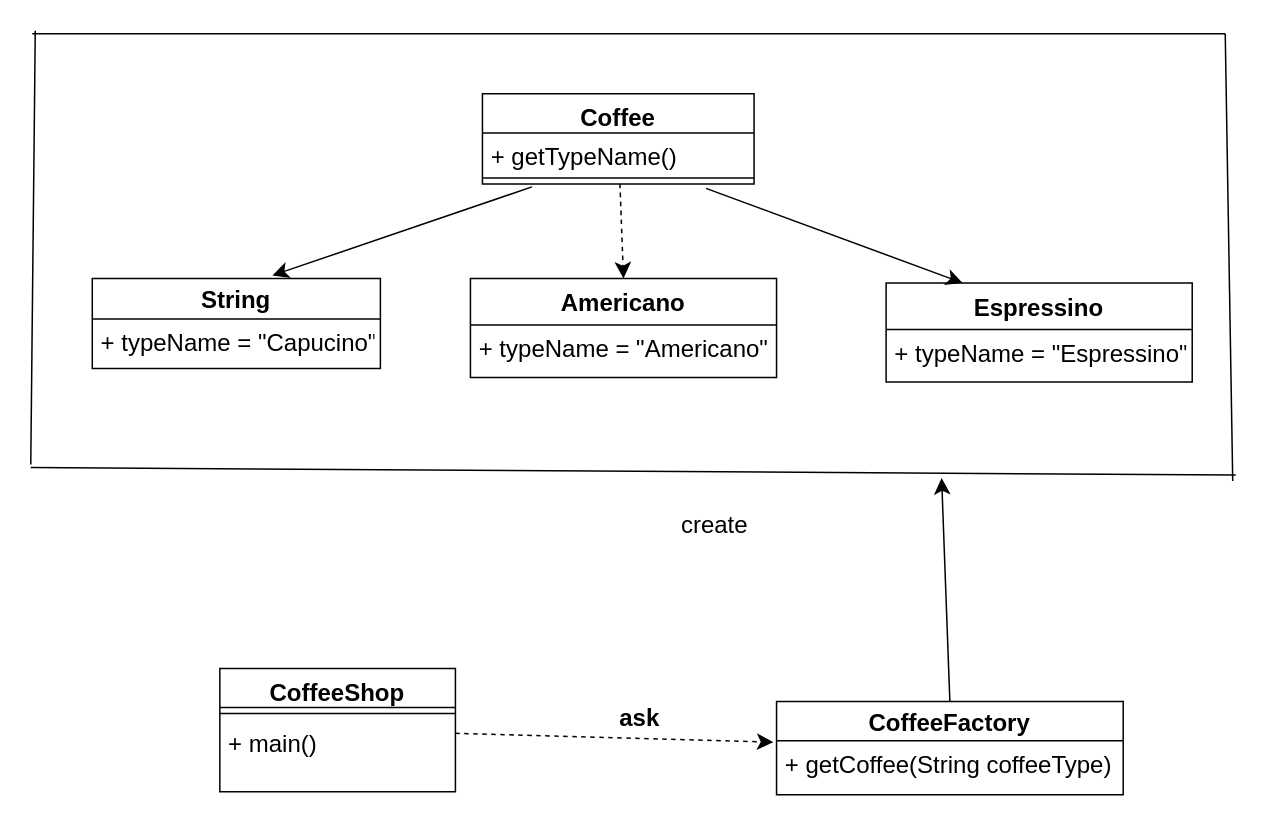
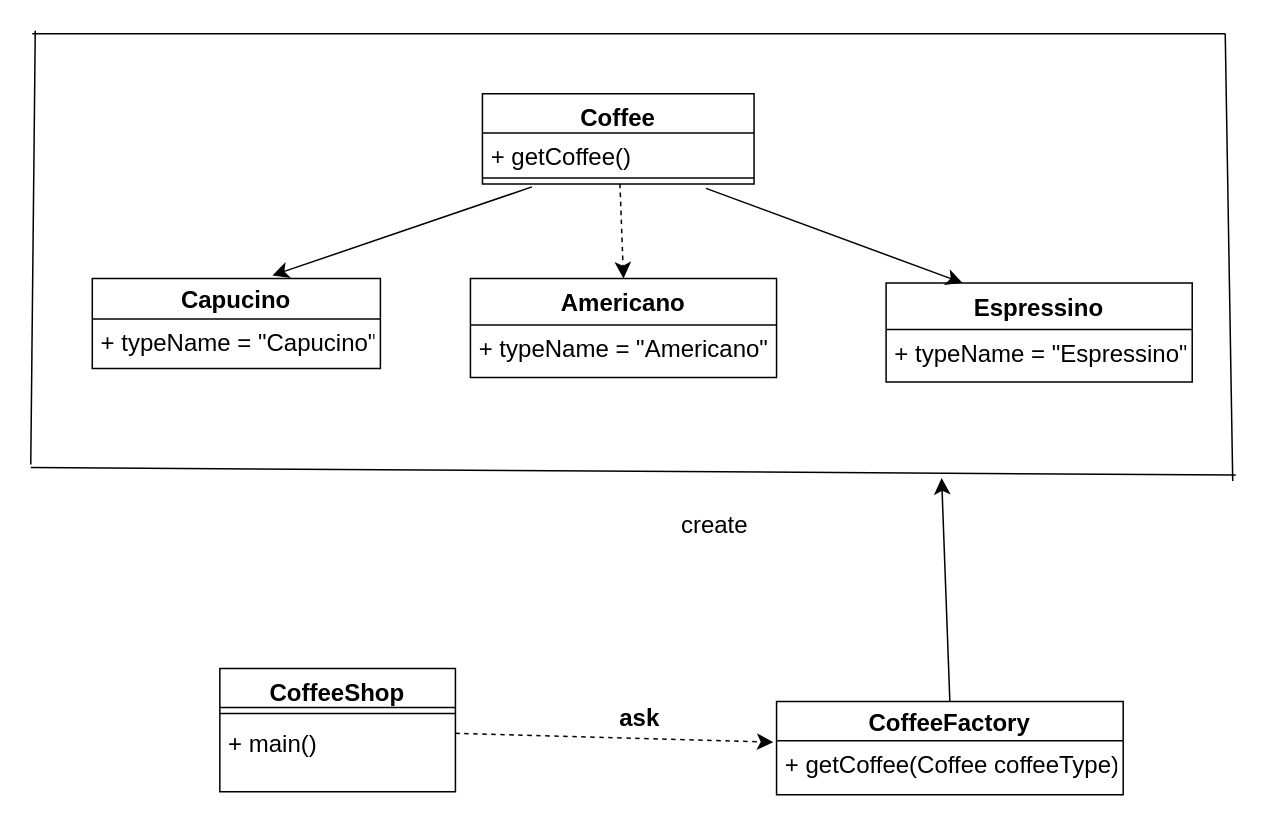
node "+ getTypeName()": label "+ getTypeName()" -> "+ getCoffee()"
node "String": label "String" -> "Capucino"
node "+ getCoffee(String coffeeType)": label "+ getCoffee(String coffeeType)" -> "+ getCoffee(Coffee coffeeType)"
